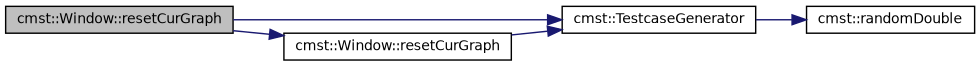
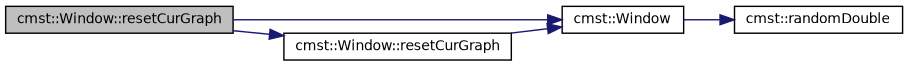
node "cmst::TestcaseGenerator": label "cmst::TestcaseGenerator" -> "cmst::Window"
